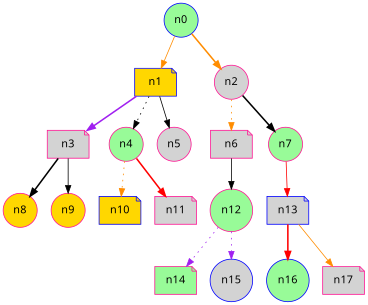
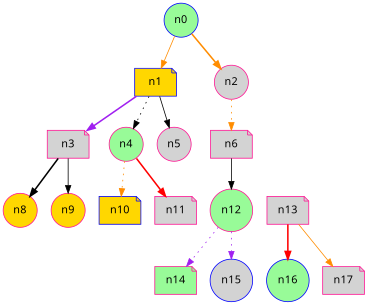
node "n7": removed
node "n13": color blue -> deeppink
